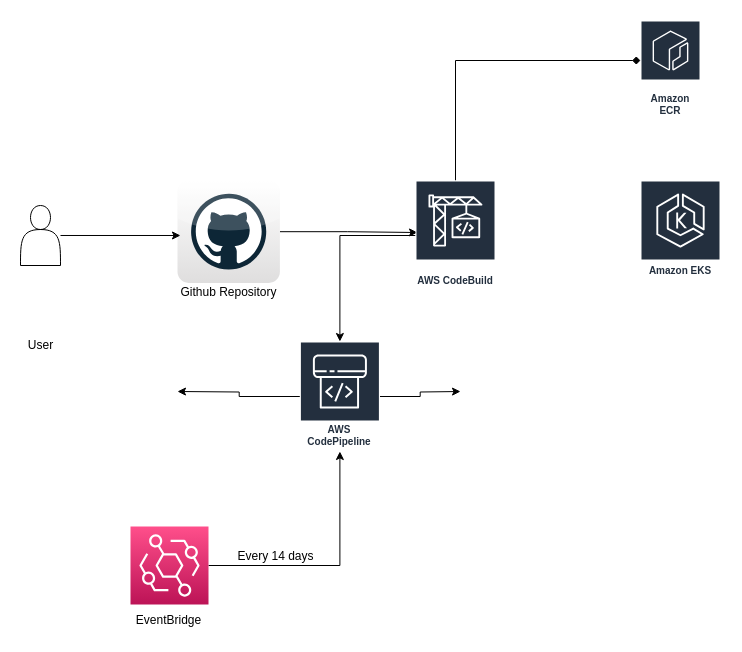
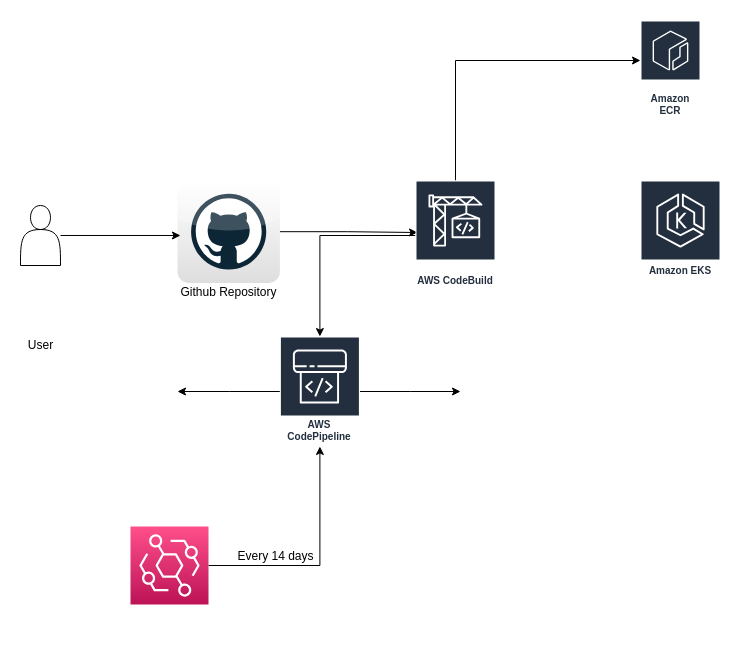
edge "AWS CodeBuild" -> "Amazon ECR": arrowhead diamond -> classic
node "AWS CodePipeline": moved (340, 397) -> (320, 392)
node "EventBridge": removed
